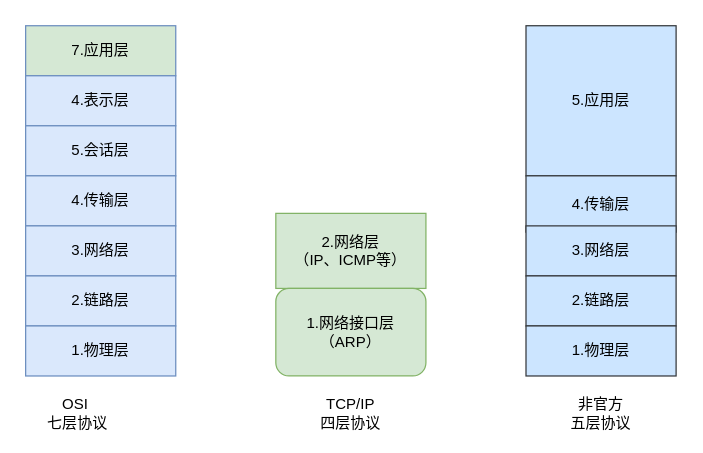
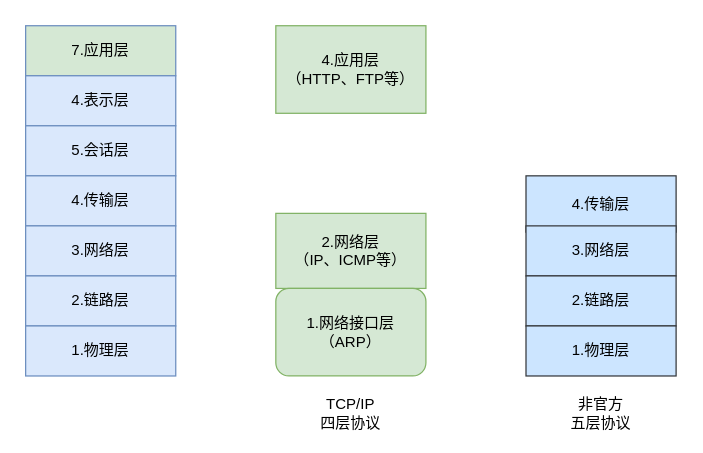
node "4.应用层 （HTTP、FTP等）": added
node "5.应用层": removed
node "OSI 七层协议": removed
